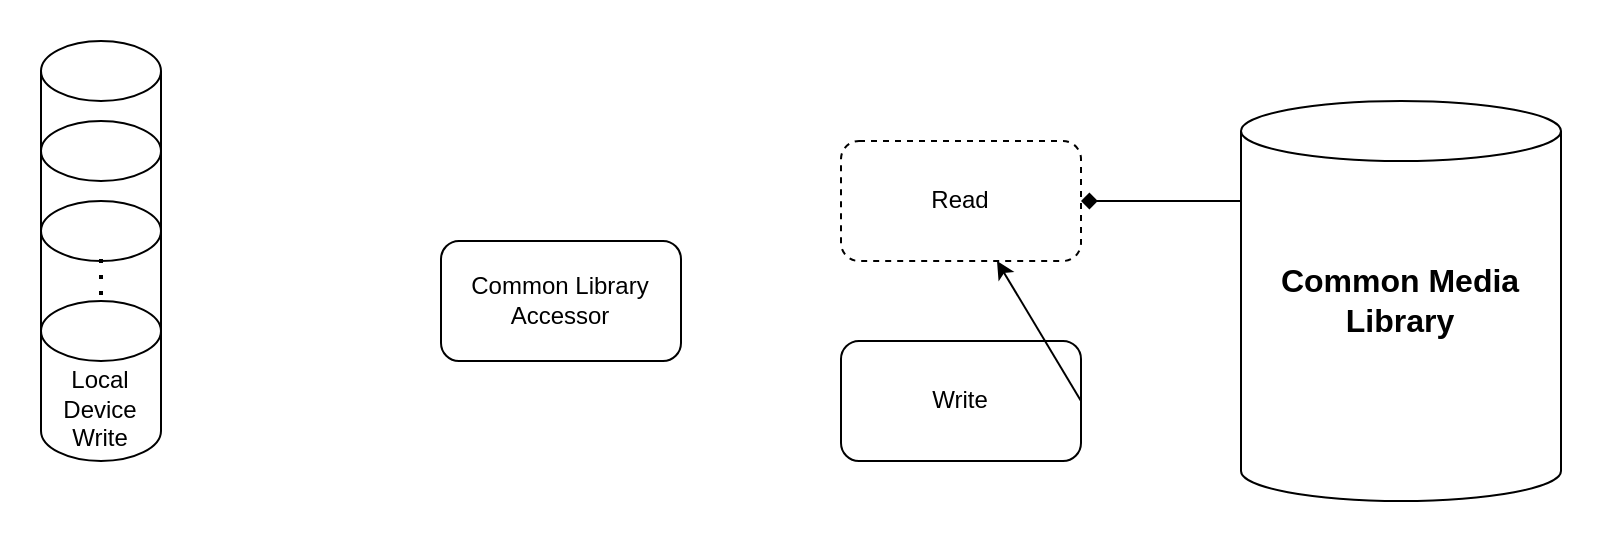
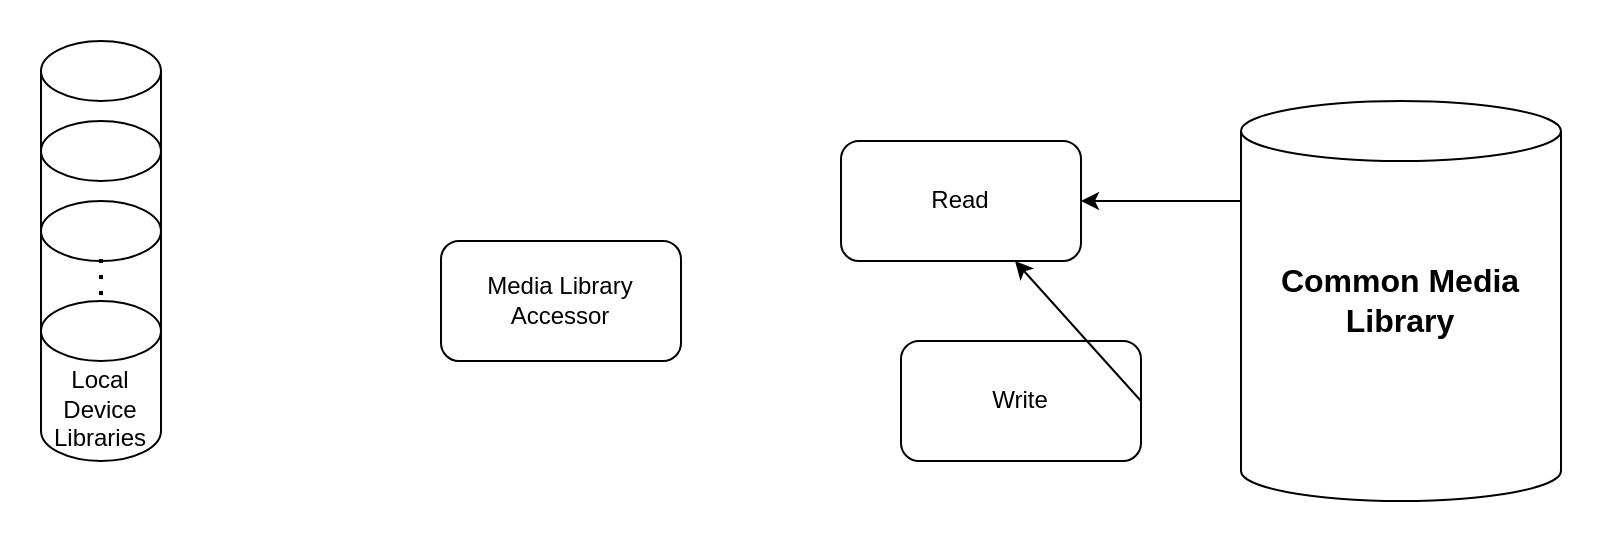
node "Read": style dashed -> solid
edge "Common Media Library" -> "Read": arrowhead diamond -> classic
node "Common Library Accessor": label "Common Library Accessor" -> "Media Library Accessor"
node "Local Device Write": label "Local Device Write" -> "Local Device Libraries"
node "Write": moved (961, 401) -> (1021, 401)
